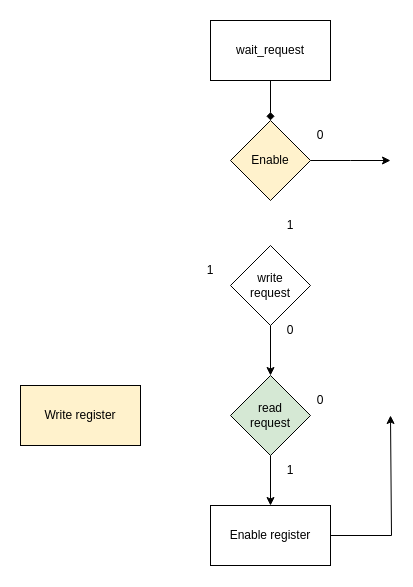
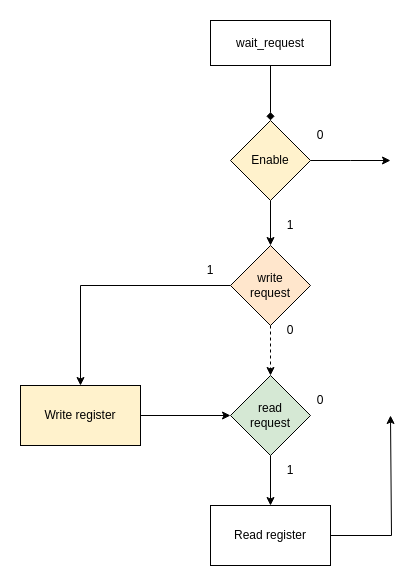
node "wait_request": size 120x60 -> 120x45
edge "Enable" -> "write request": added
edge "write request" -> "Write register": added
node "write request": fillcolor #ffffff -> #ffe6cc
edge "write request" -> "read request": style solid -> dashed
edge "Write register" -> "read request": added
node "Enable register": label "Enable register" -> "Read register"
